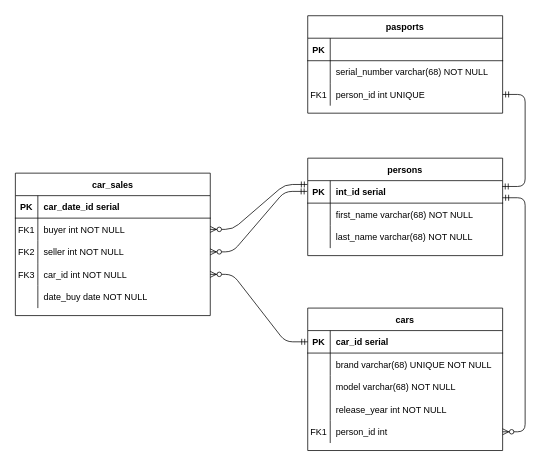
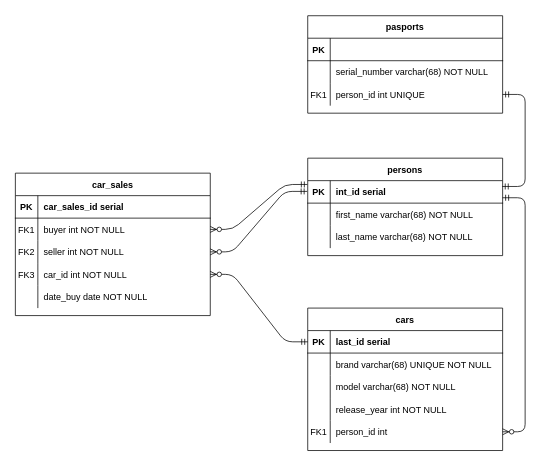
node "car_date_id serial": label "car_date_id serial" -> "car_sales_id serial"
node "car_id serial": label "car_id serial" -> "last_id serial"
